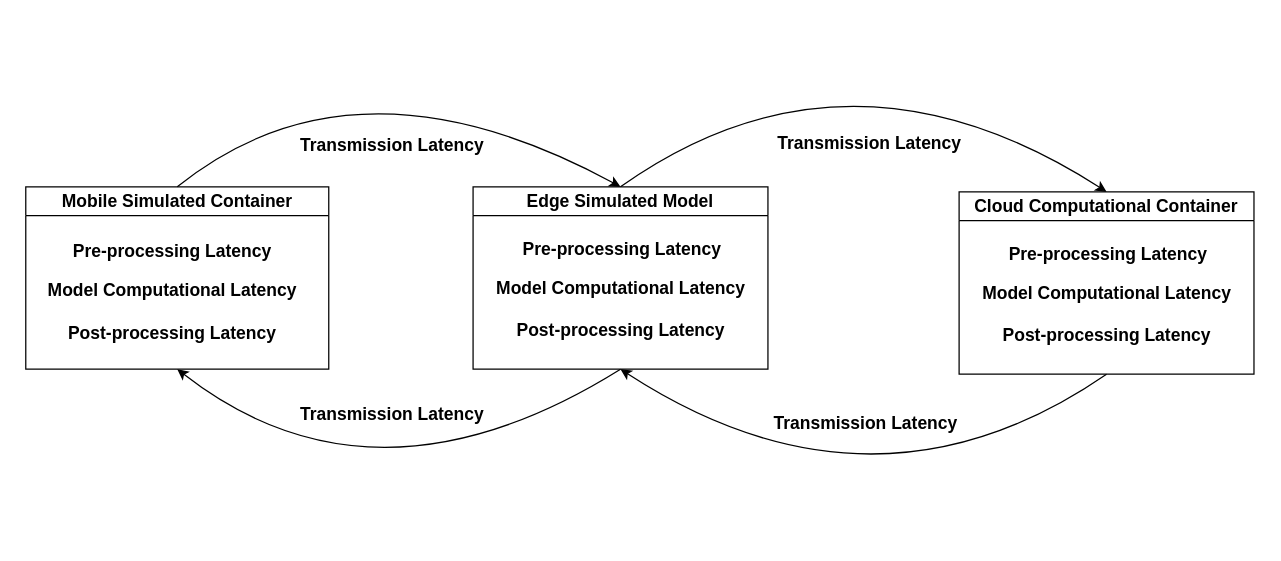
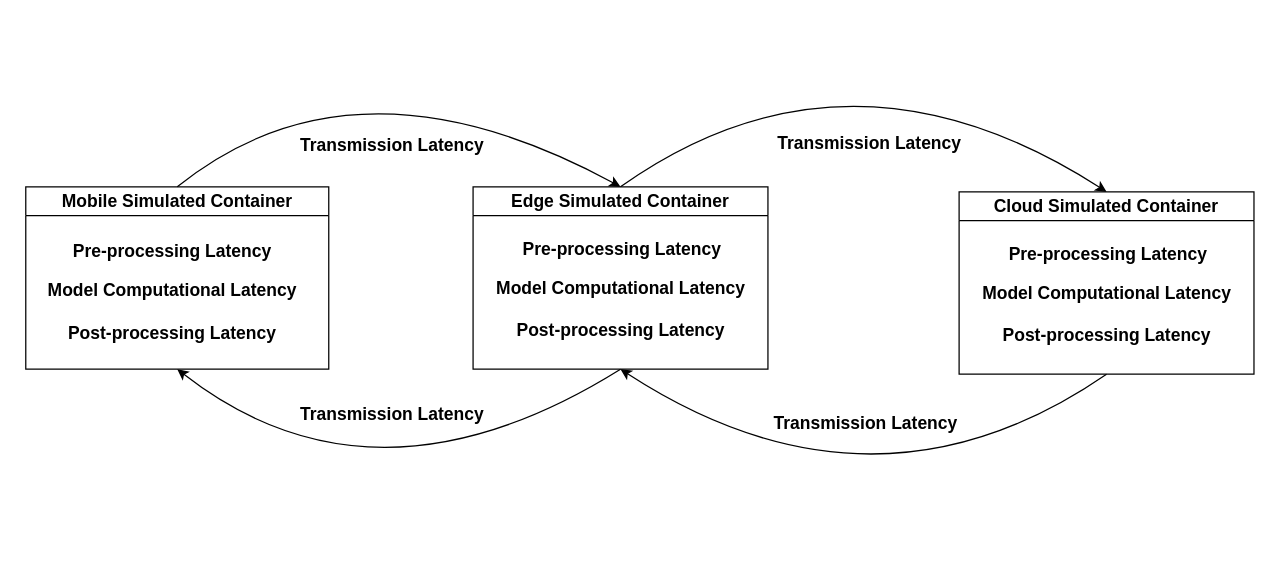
node "Edge Simulated Model": label "Edge Simulated Model" -> "Edge Simulated Container"
node "Cloud Computational Container": label "Cloud Computational Container" -> "Cloud Simulated Container"
